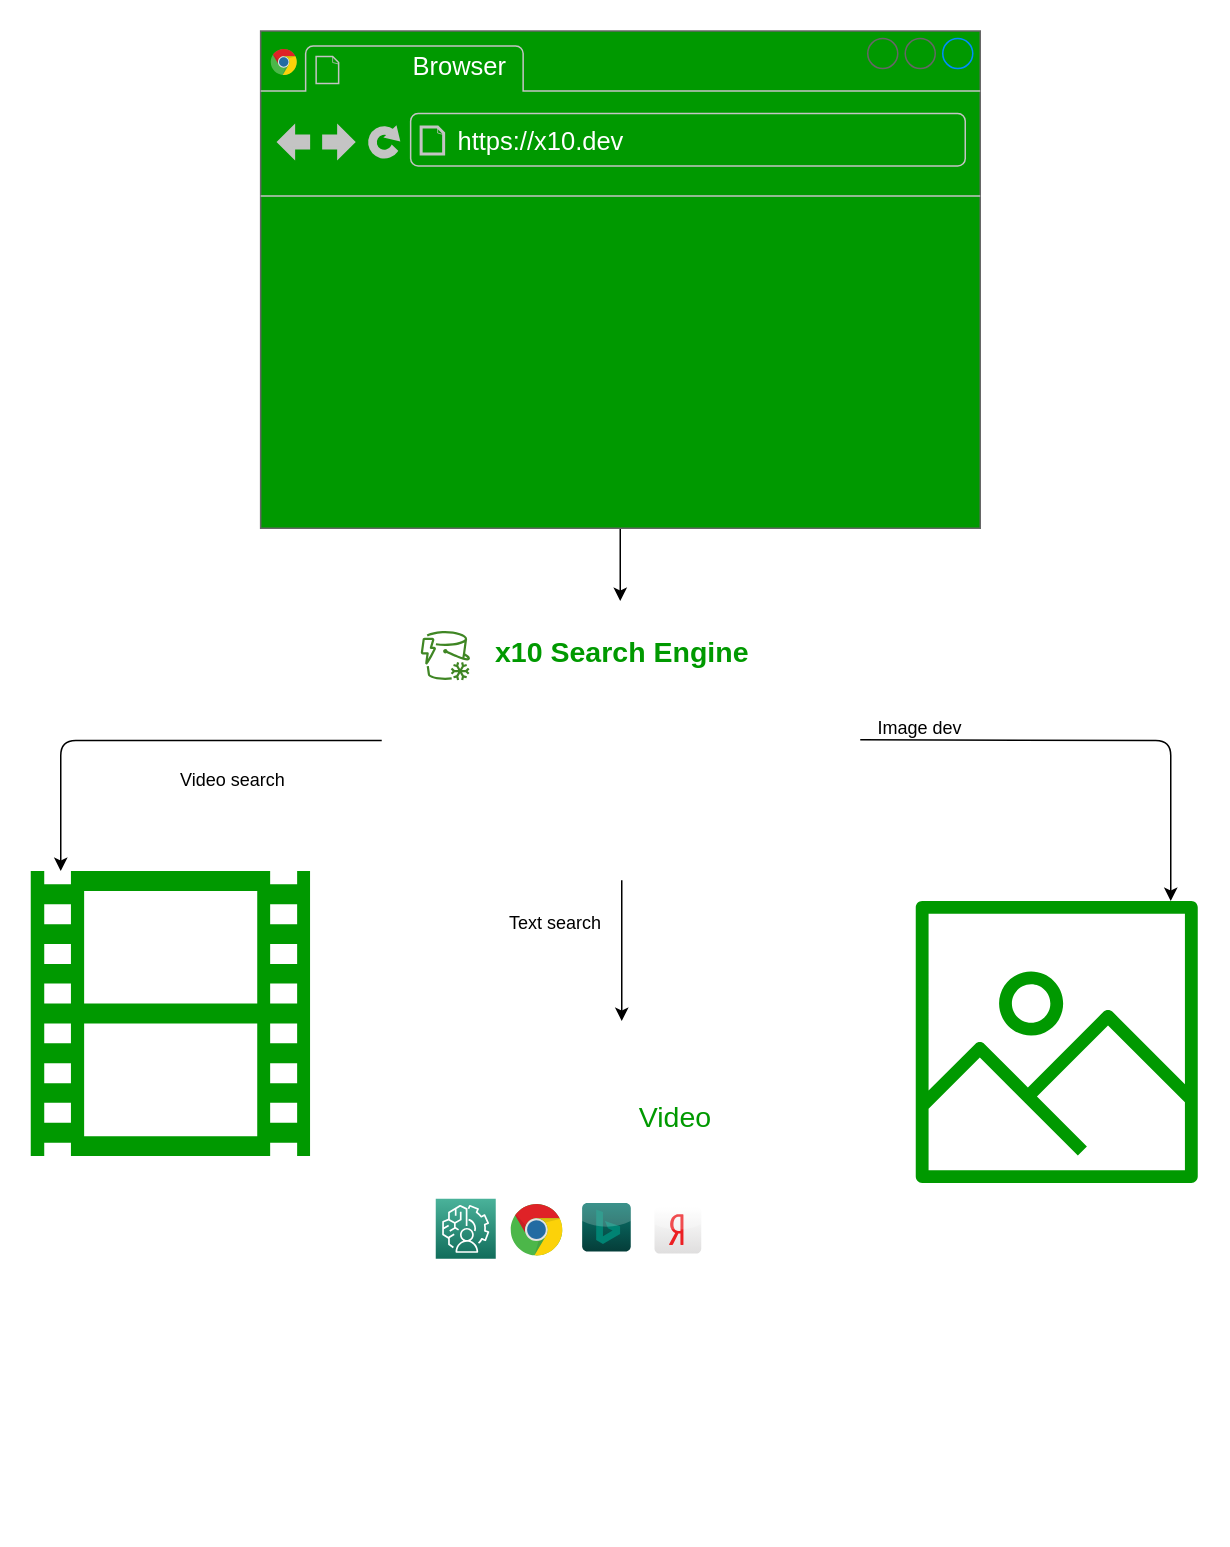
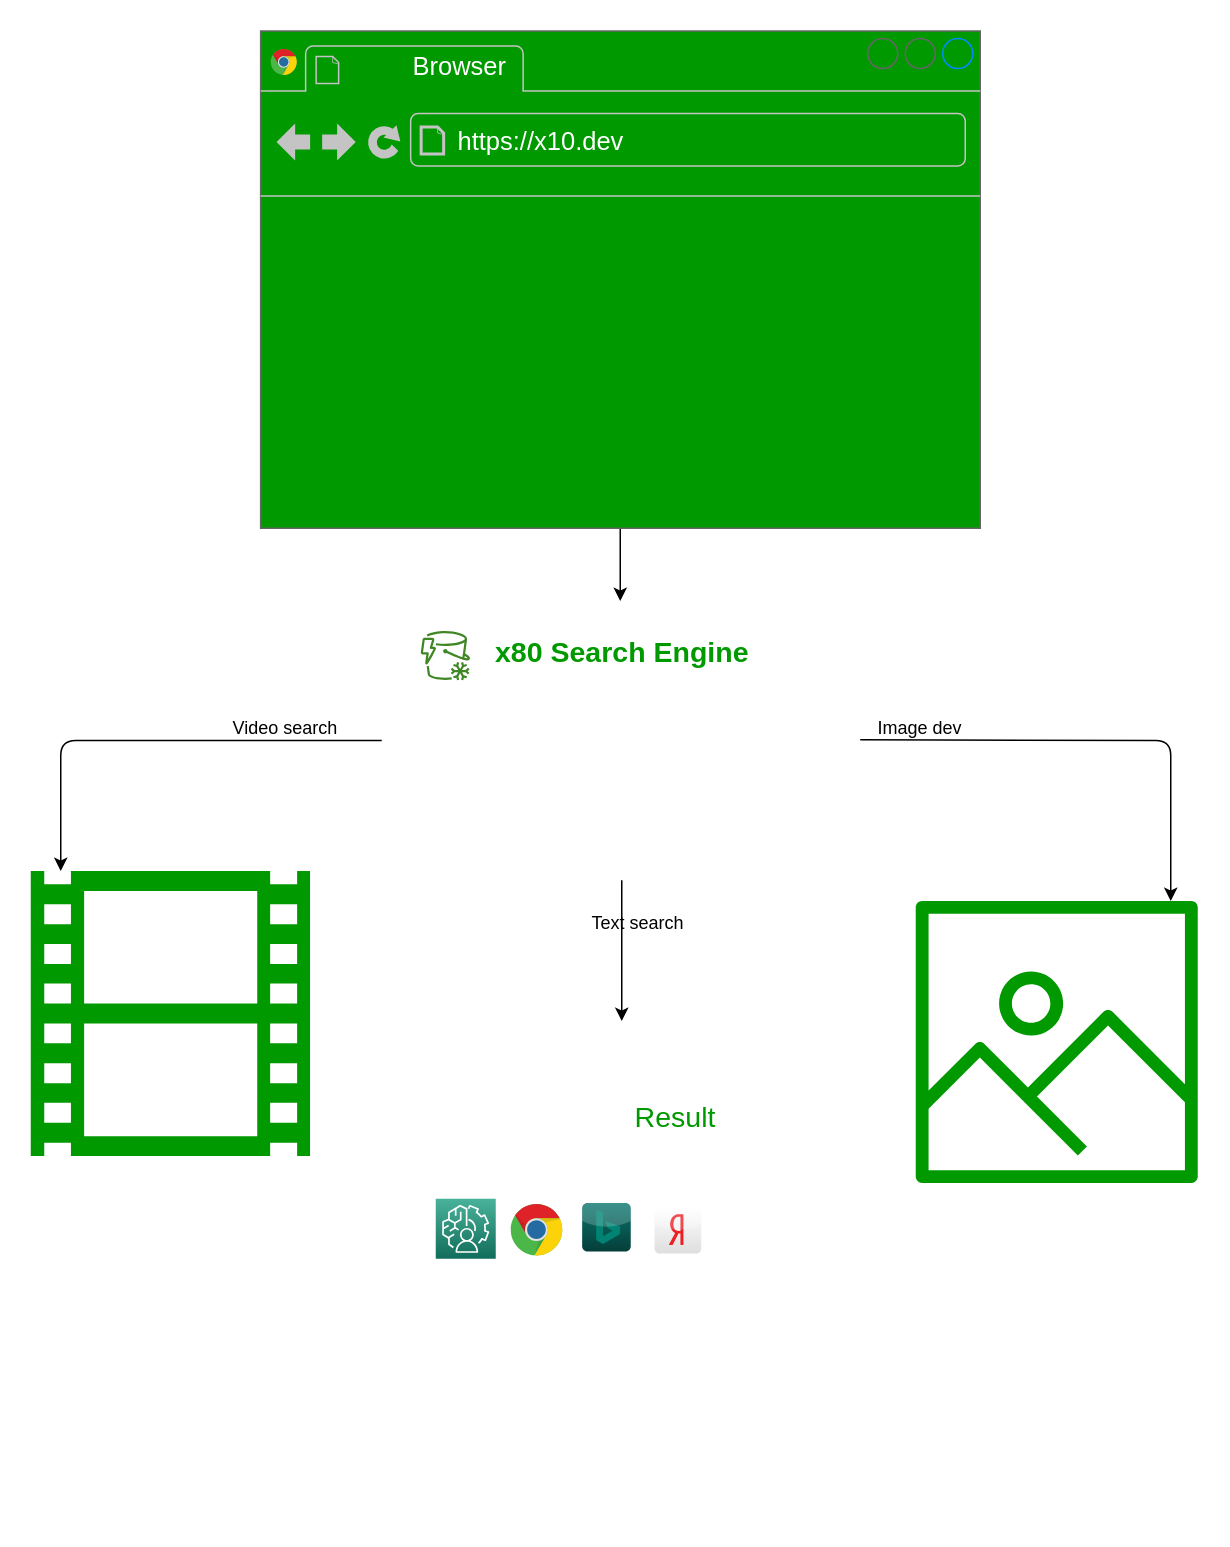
node "x10 Search Engine": label "x10 Search Engine" -> "x80 Search Engine"
node "Video search": moved (233, 781) -> (286, 728)
node "Text search": moved (556, 923) -> (638, 923)
node "Video": label "Video" -> "Result"
